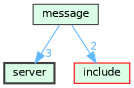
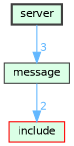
edge "message" -> "server": reversed
